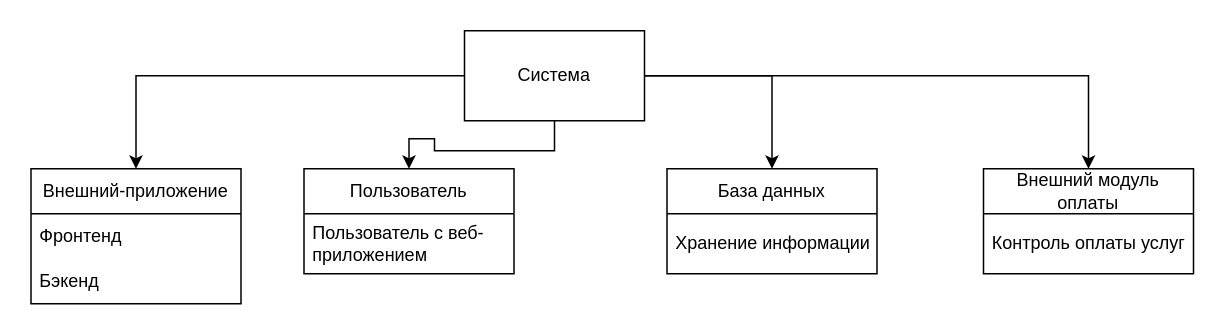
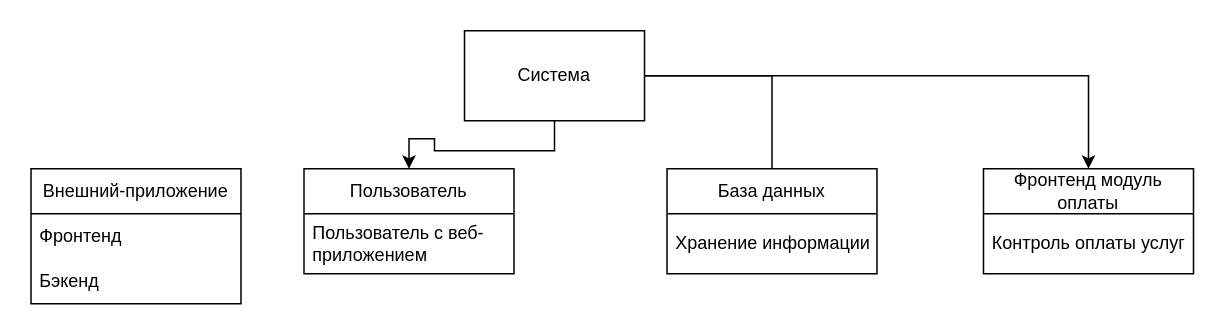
edge "Система" -> "Внешний-приложение": removed
edge "Система" -> "База данных": arrowhead classic -> none
node "Внешний модуль оплаты": label "Внешний модуль оплаты" -> "Фронтенд модуль оплаты"
